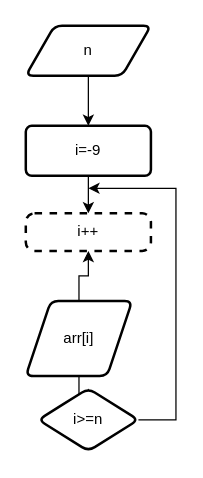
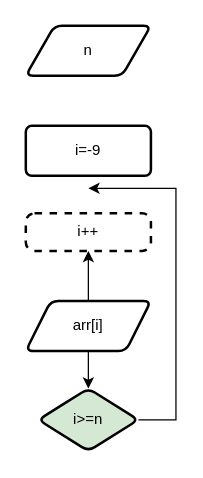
edge "n" -> "i=-9": removed
edge "i=-9" -> "i++": removed
node "arr[i]": size 106x75 -> 125x50
node "i>=n": fillcolor #ffffff -> #d5e8d4
